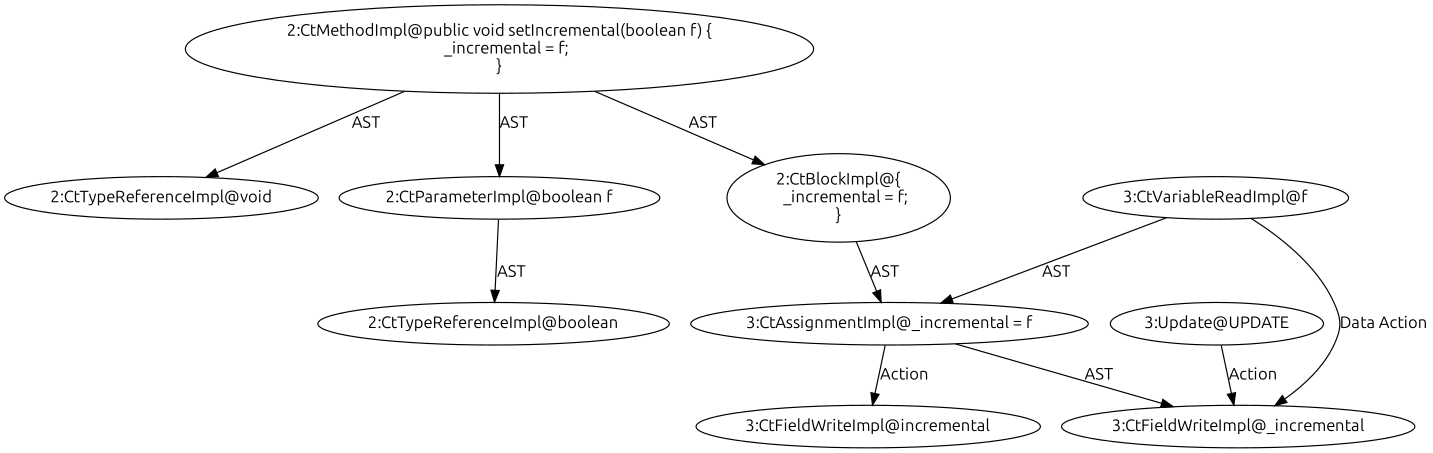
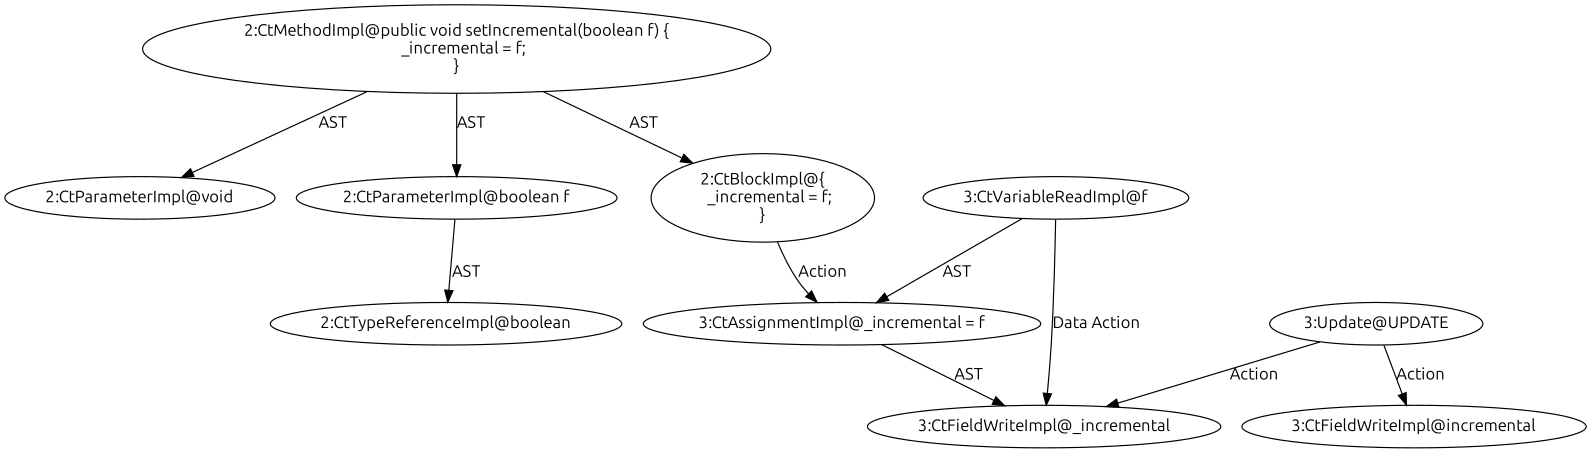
node "2:CtTypeReferenceImpl@void": label "2:CtTypeReferenceImpl@void" -> "2:CtParameterImpl@void"
edge "2:CtBlockImpl@{ _incremental = f; }" -> "3:CtAssignmentImpl@_incremental = f": label "AST" -> "Action"
edge "3:CtAssignmentImpl@_incremental = f" -> "3:CtFieldWriteImpl@incremental": now "3:Update@UPDATE" -> "3:CtFieldWriteImpl@incremental"
